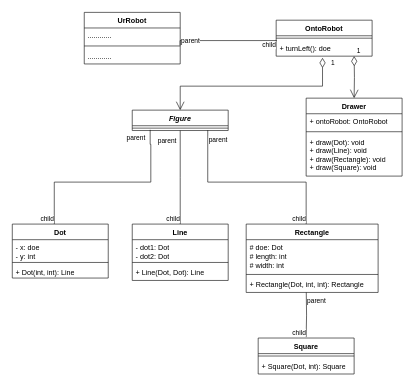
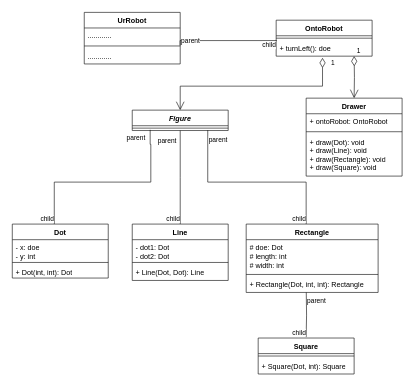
node "+ Dot(int, int): Line": label "+ Dot(int, int): Line" -> "+ Dot(int, int): Dot"
